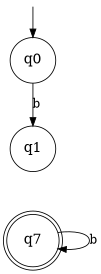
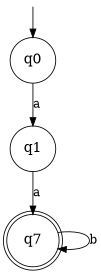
edge "q0" -> "q1": label "b" -> "a"
edge "q1" -> "q7": added, label "a"
